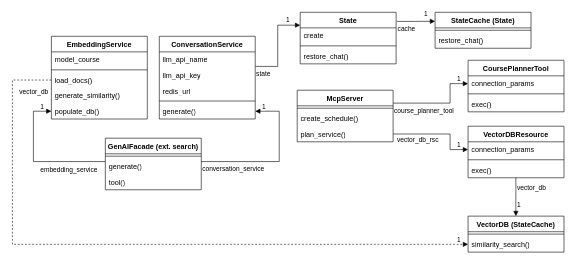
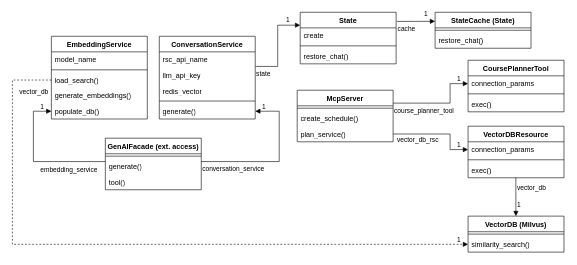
node "model_course": label "model_course" -> "model_name"
node "llm_api_name": label "llm_api_name" -> "rsc_api_name"
node "load_docs()": label "load_docs()" -> "load_search()"
node "redis_url": label "redis_url" -> "redis_vector"
node "generate_similarity()": label "generate_similarity()" -> "generate_embeddings()"
node "GenAIFacade (ext. search)": label "GenAIFacade (ext. search)" -> "GenAIFacade (ext. access)"
node "VectorDB (StateCache)": label "VectorDB (StateCache)" -> "VectorDB (Milvus)"
